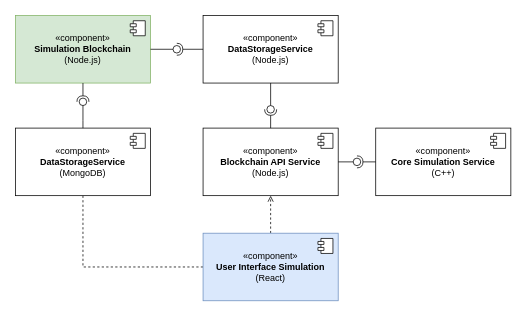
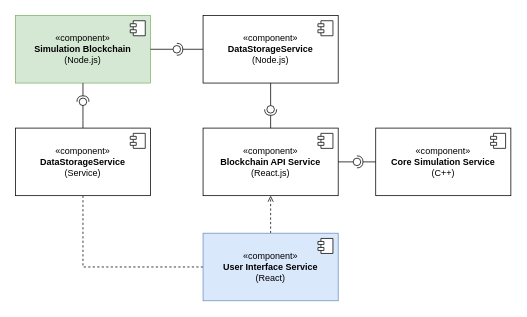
node "«component» DataStorageService (MongoDB)": label "«component» DataStorageService (MongoDB)" -> "«component» DataStorageService (Service)"
node "«component» Blockchain API Service (Node.js)": label "«component» Blockchain API Service (Node.js)" -> "«component» Blockchain API Service (React.js)"
node "«component» User Interface Simulation (React)": label "«component» User Interface Simulation (React)" -> "«component» User Interface Service (React)"
